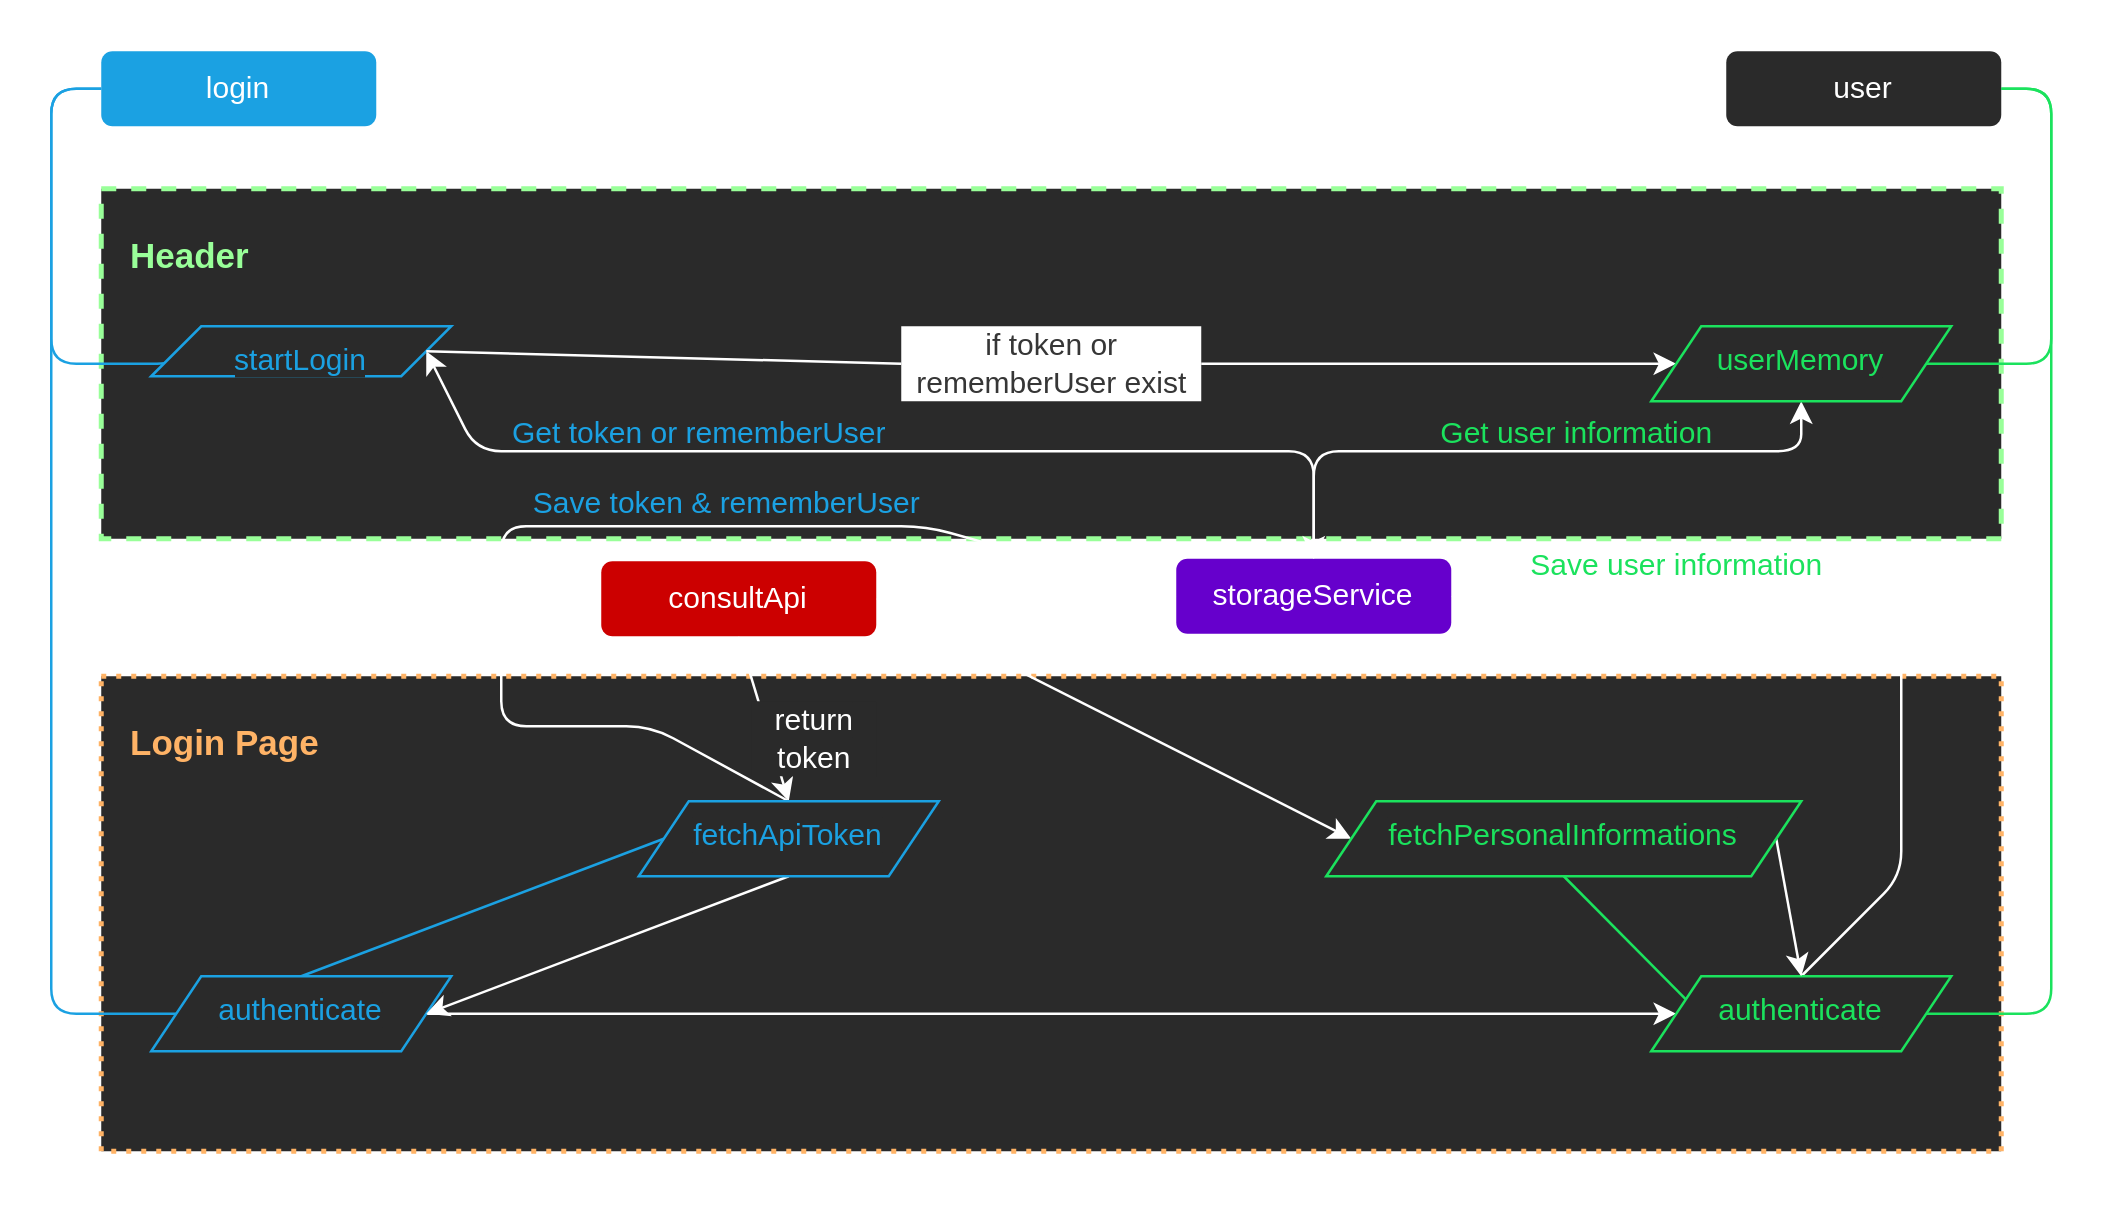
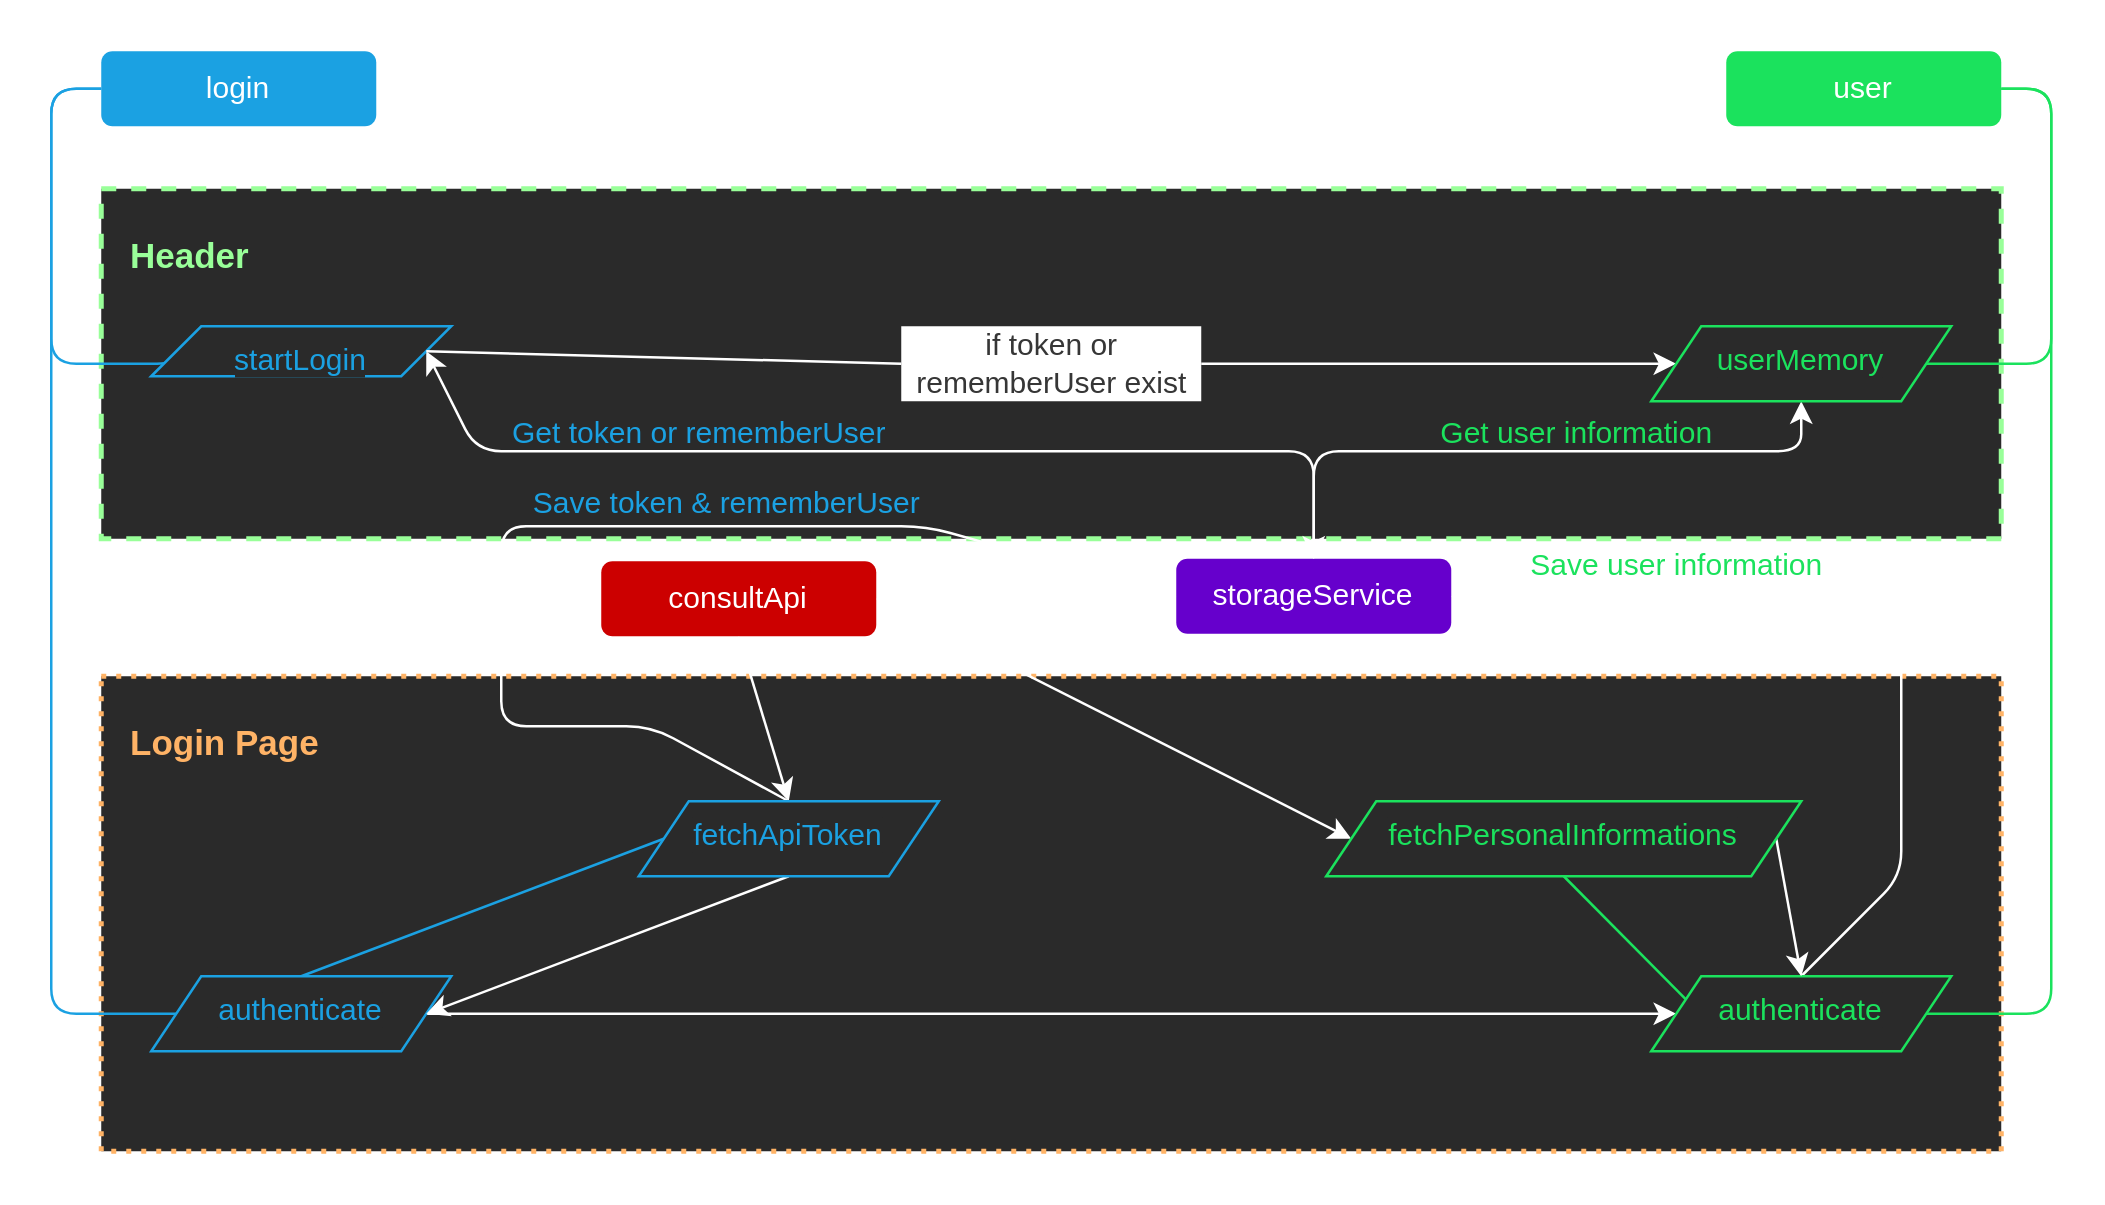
node "user": fillcolor #2a2a2a -> #1be25d
node "return token": removed
